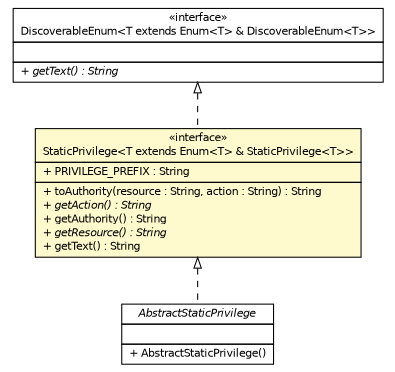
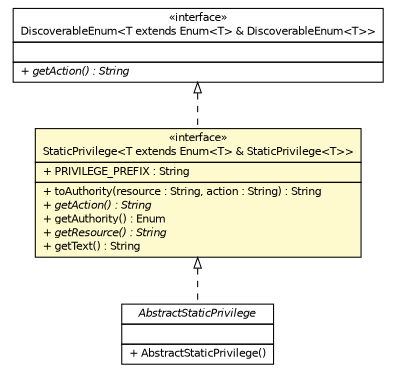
node "DiscoverableEnum<T extends Enum<T> & DiscoverableEnum<T>>": text "+ getText() : String" -> "+ getAction() : String"
node "StaticPrivilege<T extends Enum<T> & StaticPrivilege<T>>": text "+ getAuthority() : String" -> "+ getAuthority() : Enum"
